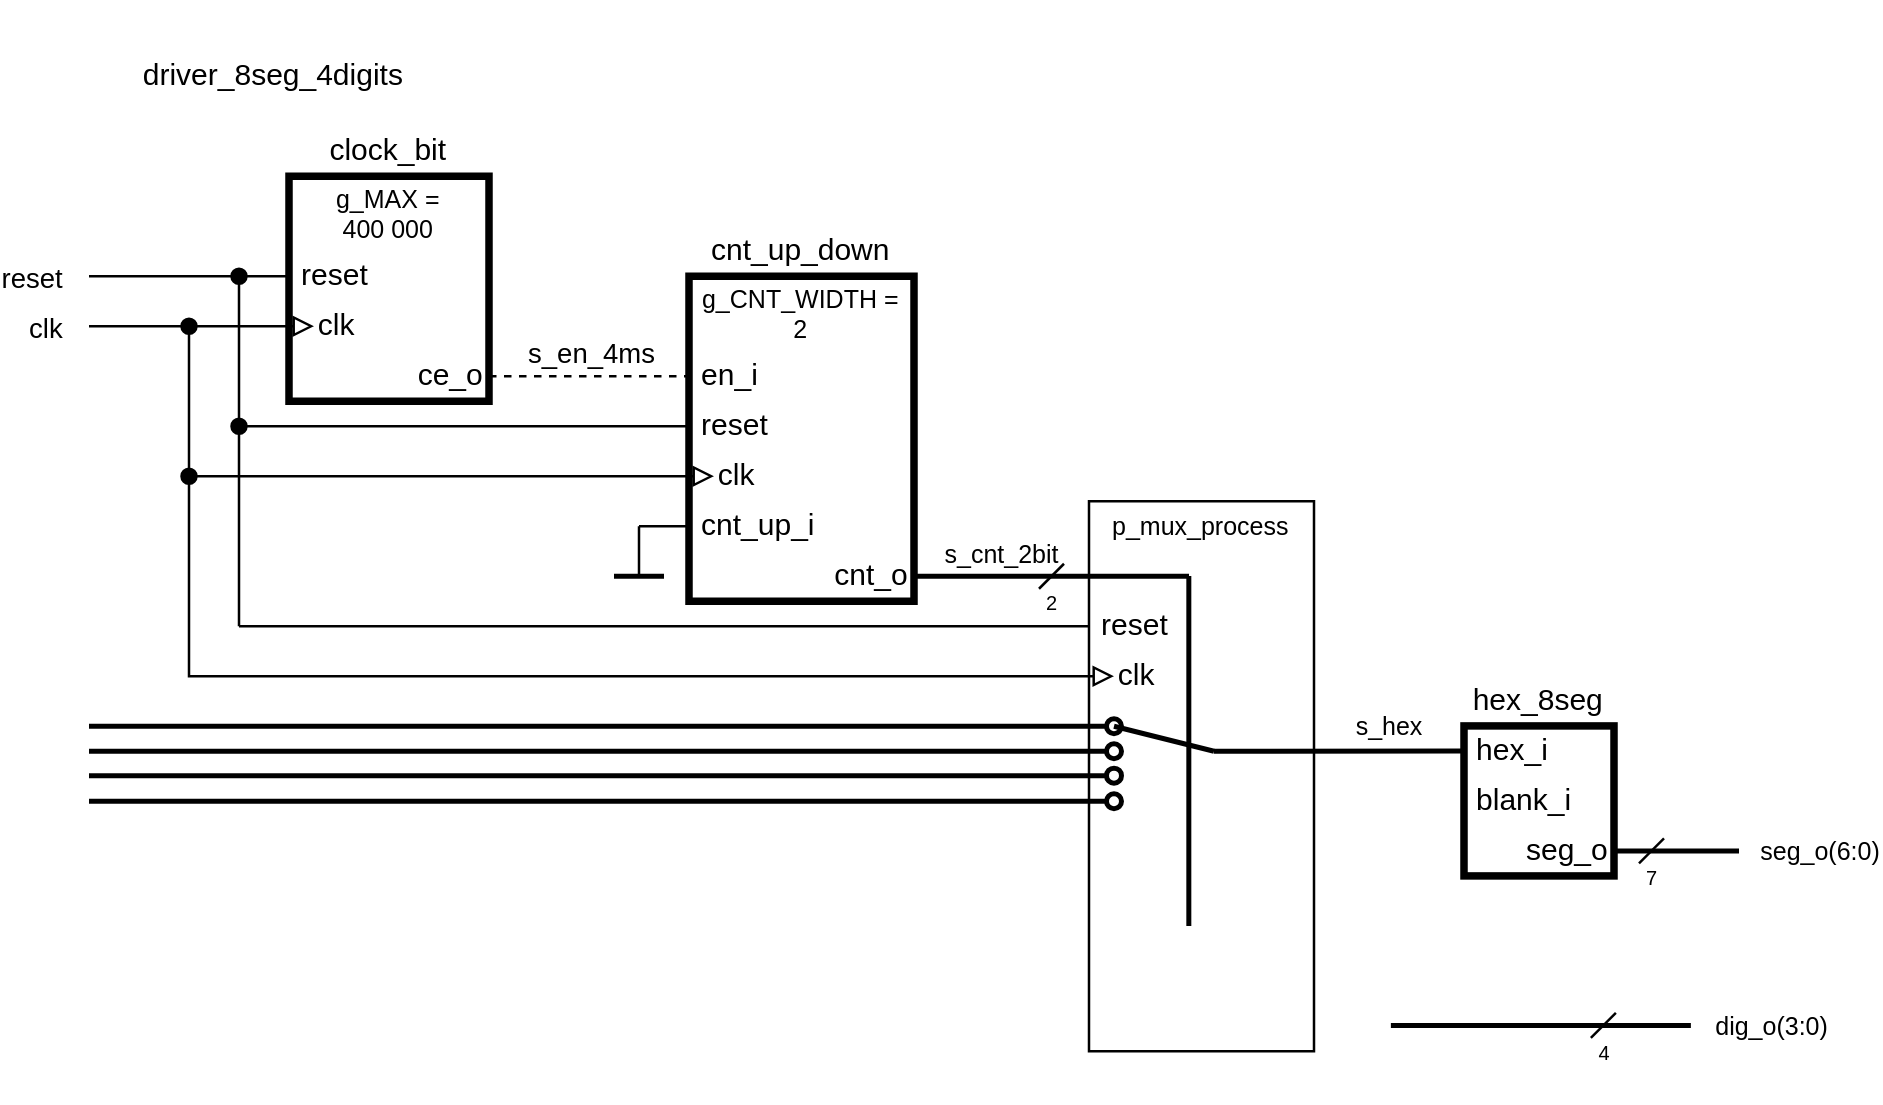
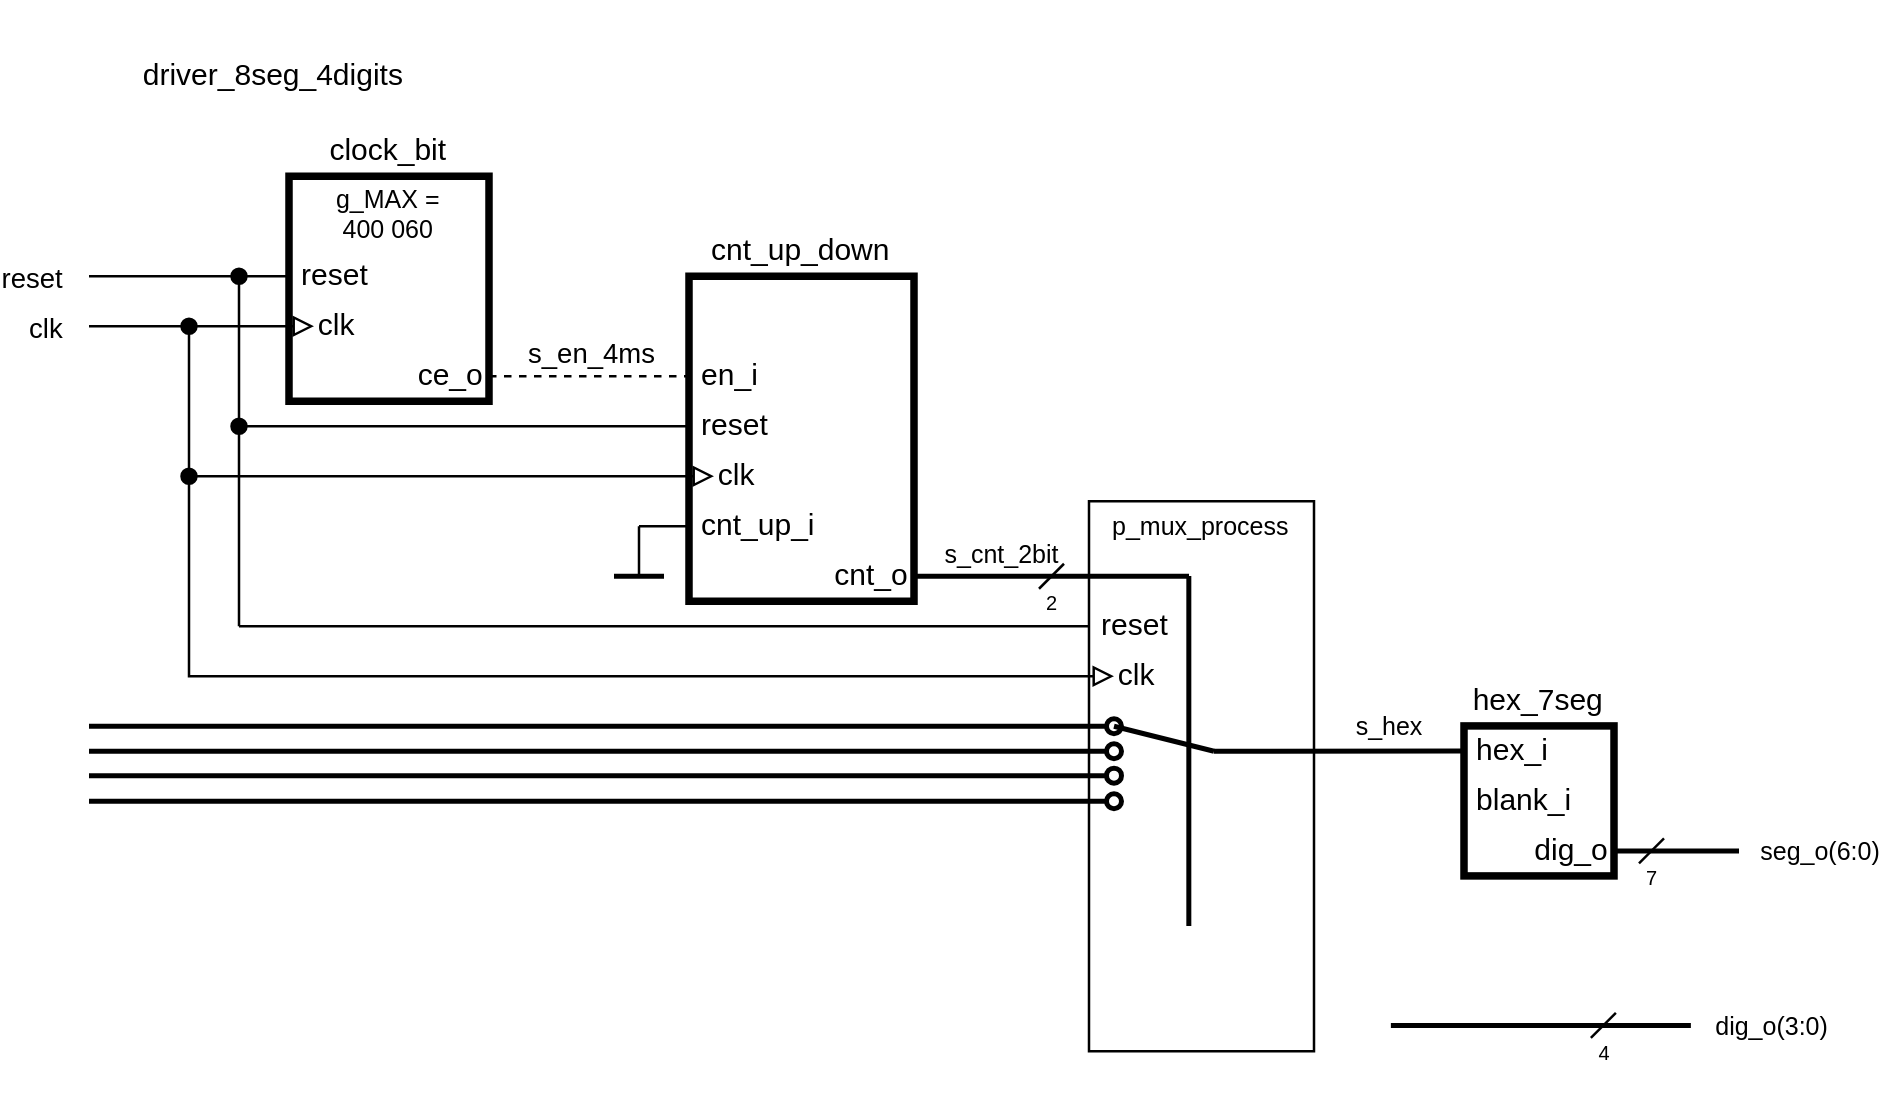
node "g_MAX = 400 000": label "g_MAX = 400 000" -> "g_MAX = 400 060"
node "g_CNT_WIDTH = 2": removed
node "hex_8seg": label "hex_8seg" -> "hex_7seg"
node "seg_o": label "seg_o" -> "dig_o"
